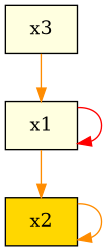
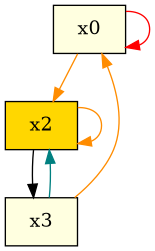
node "x1": label "x1" -> "x0"
edge "x2" -> "x3": added
edge "x3" -> "x2": added
